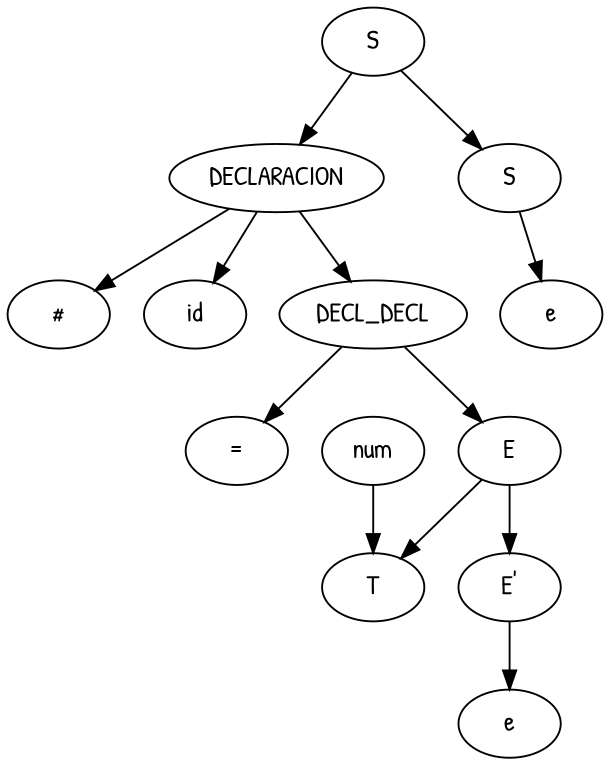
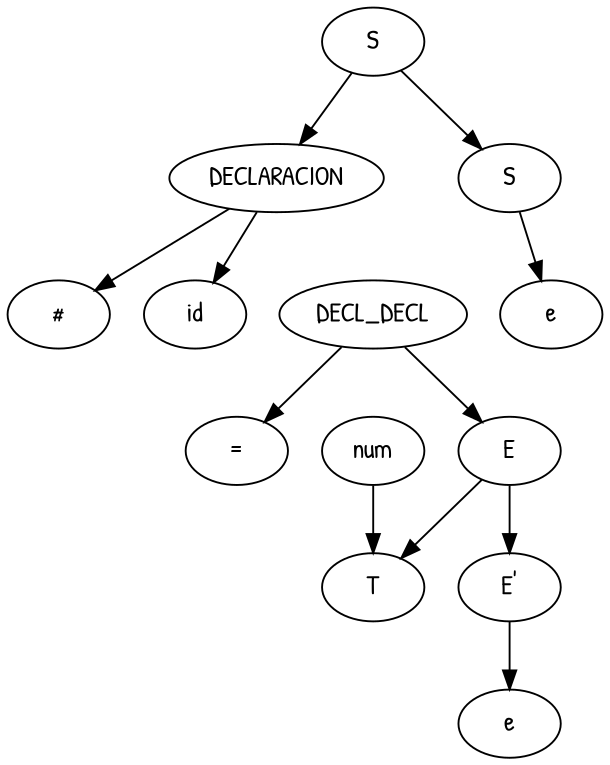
edge "DECLARACION" -> "DECL_DECL": removed
